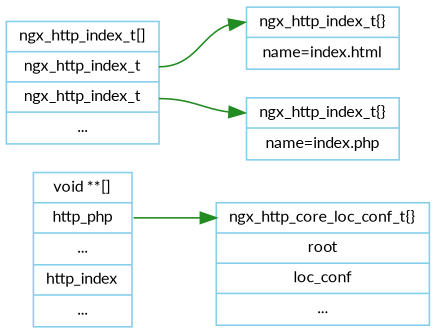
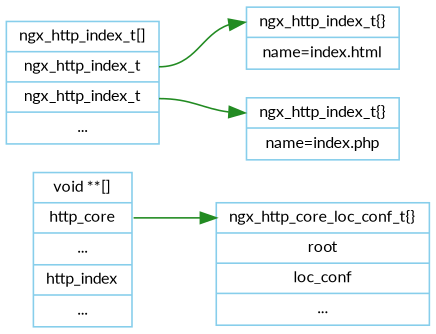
node "void **[]": text "http_php" -> "http_core"
